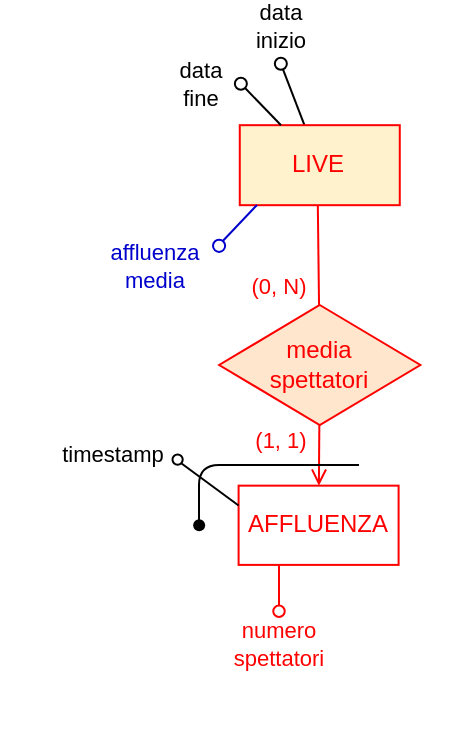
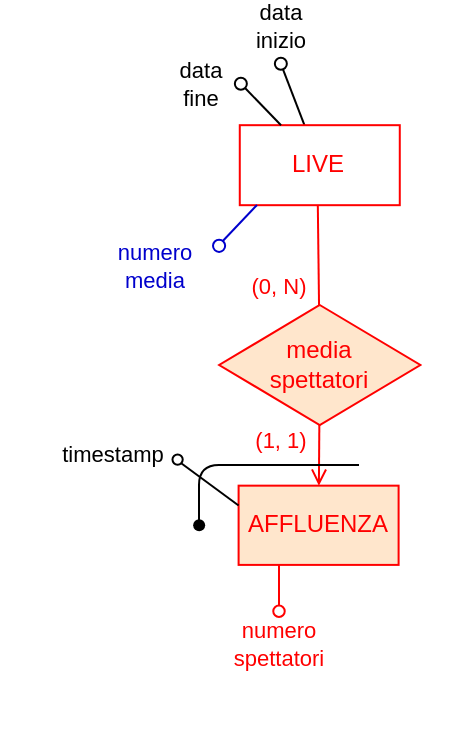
node "LIVE": fillcolor #fff2cc -> #ffffff
node "affluenza media": label "affluenza media" -> "numero media"
node "AFFLUENZA": fillcolor #ffffff -> #ffe6cc
